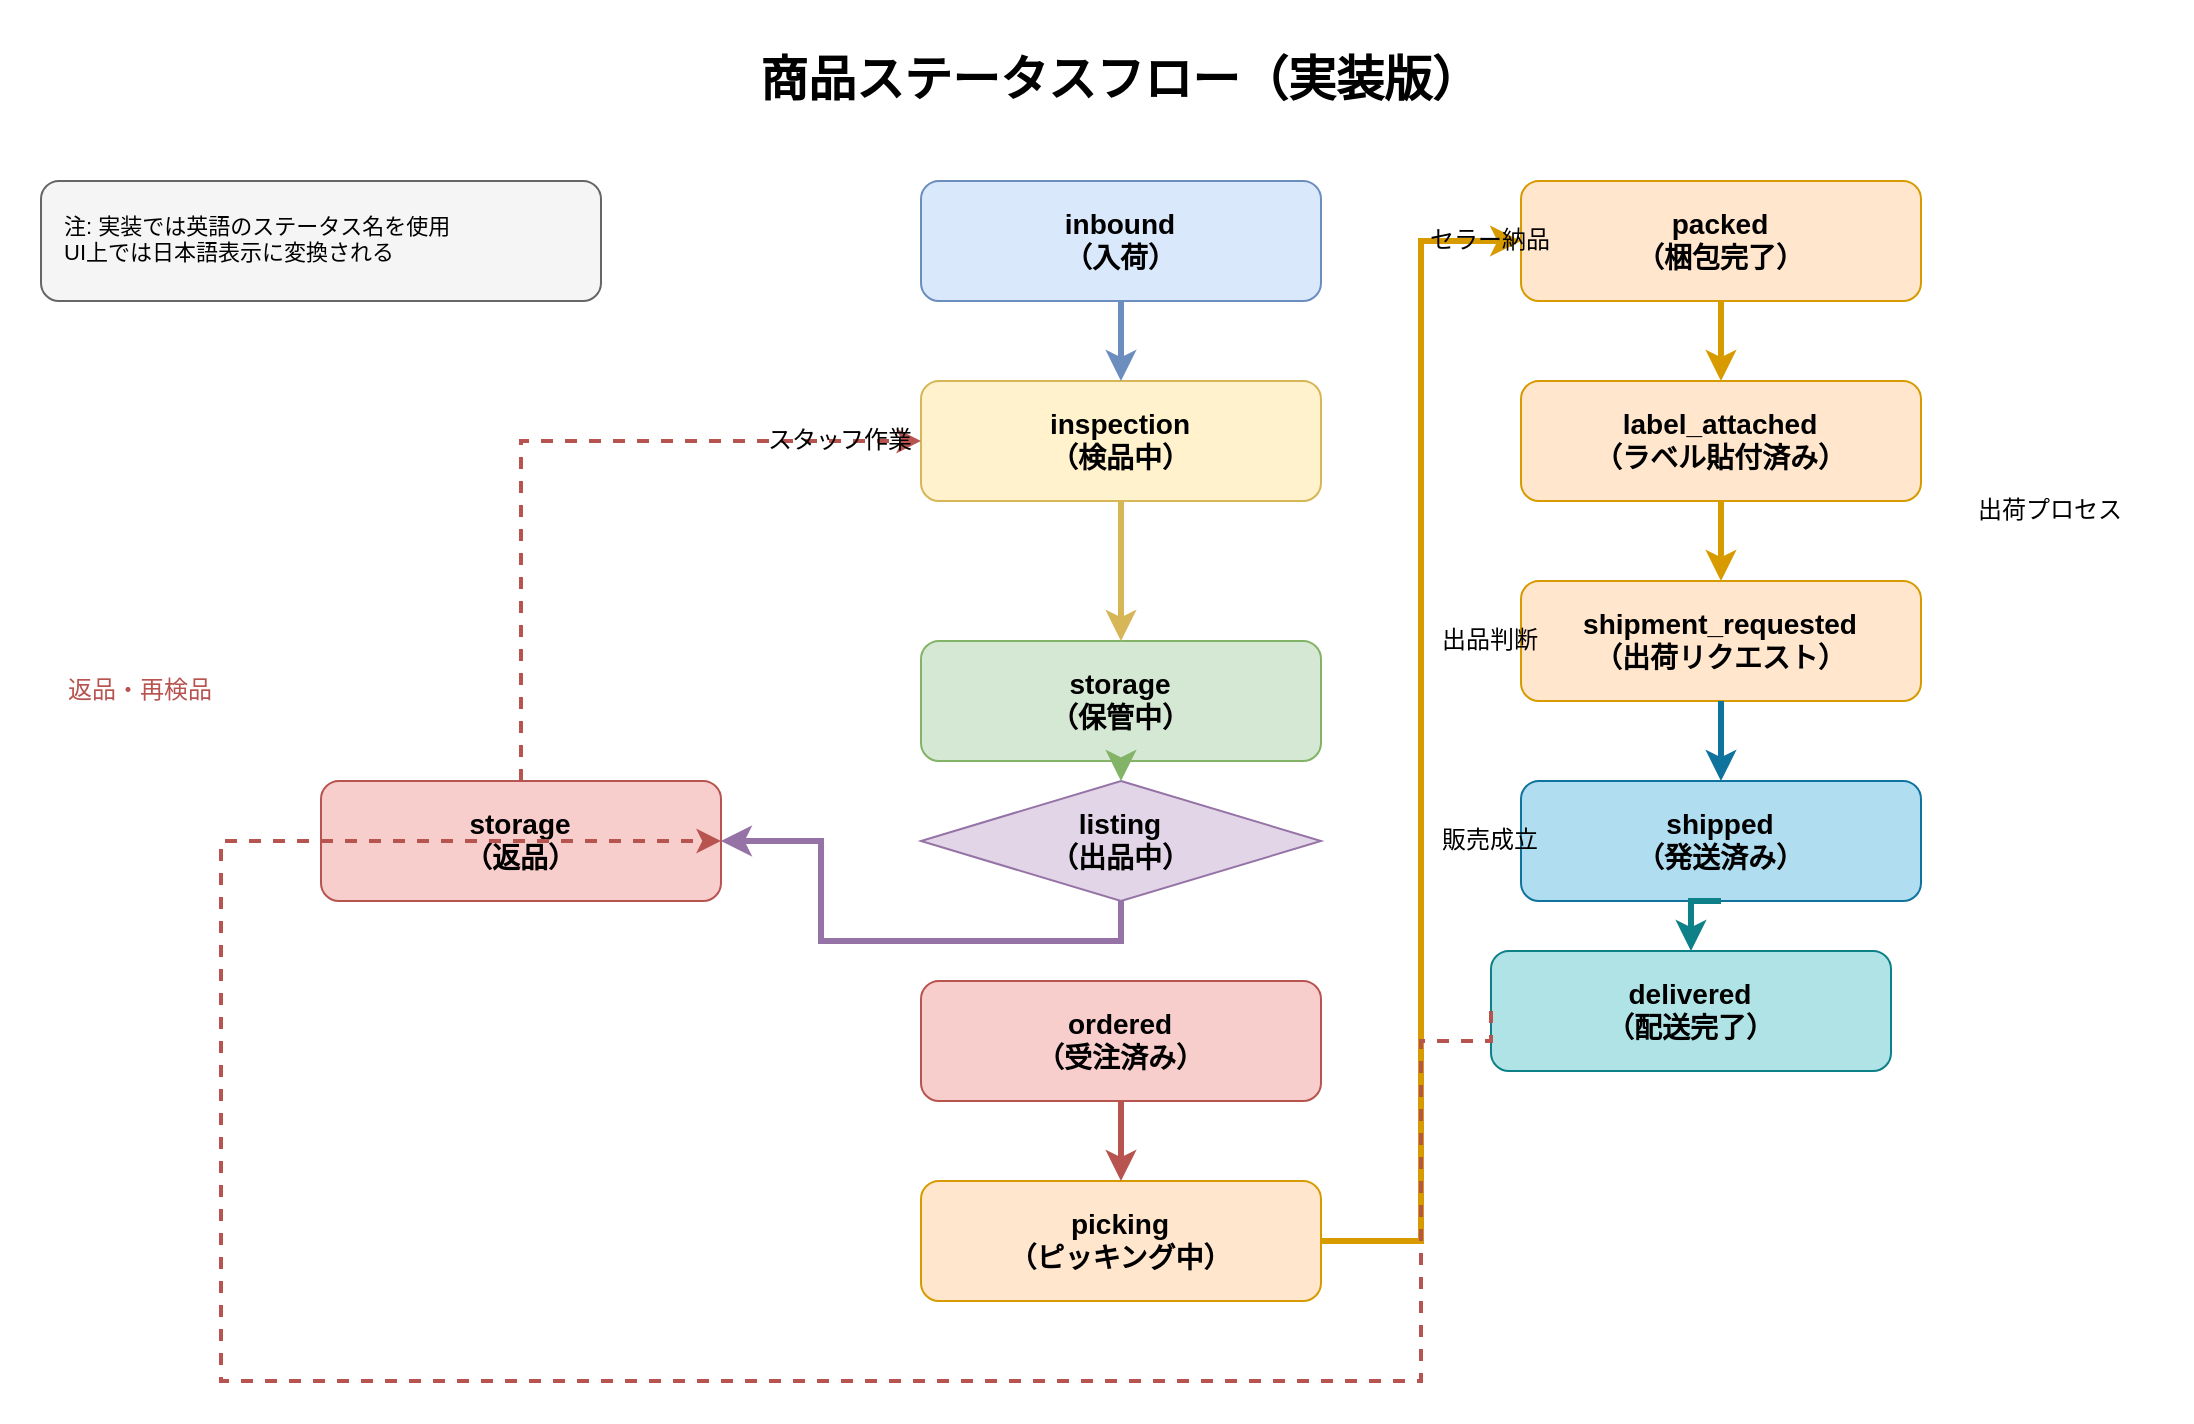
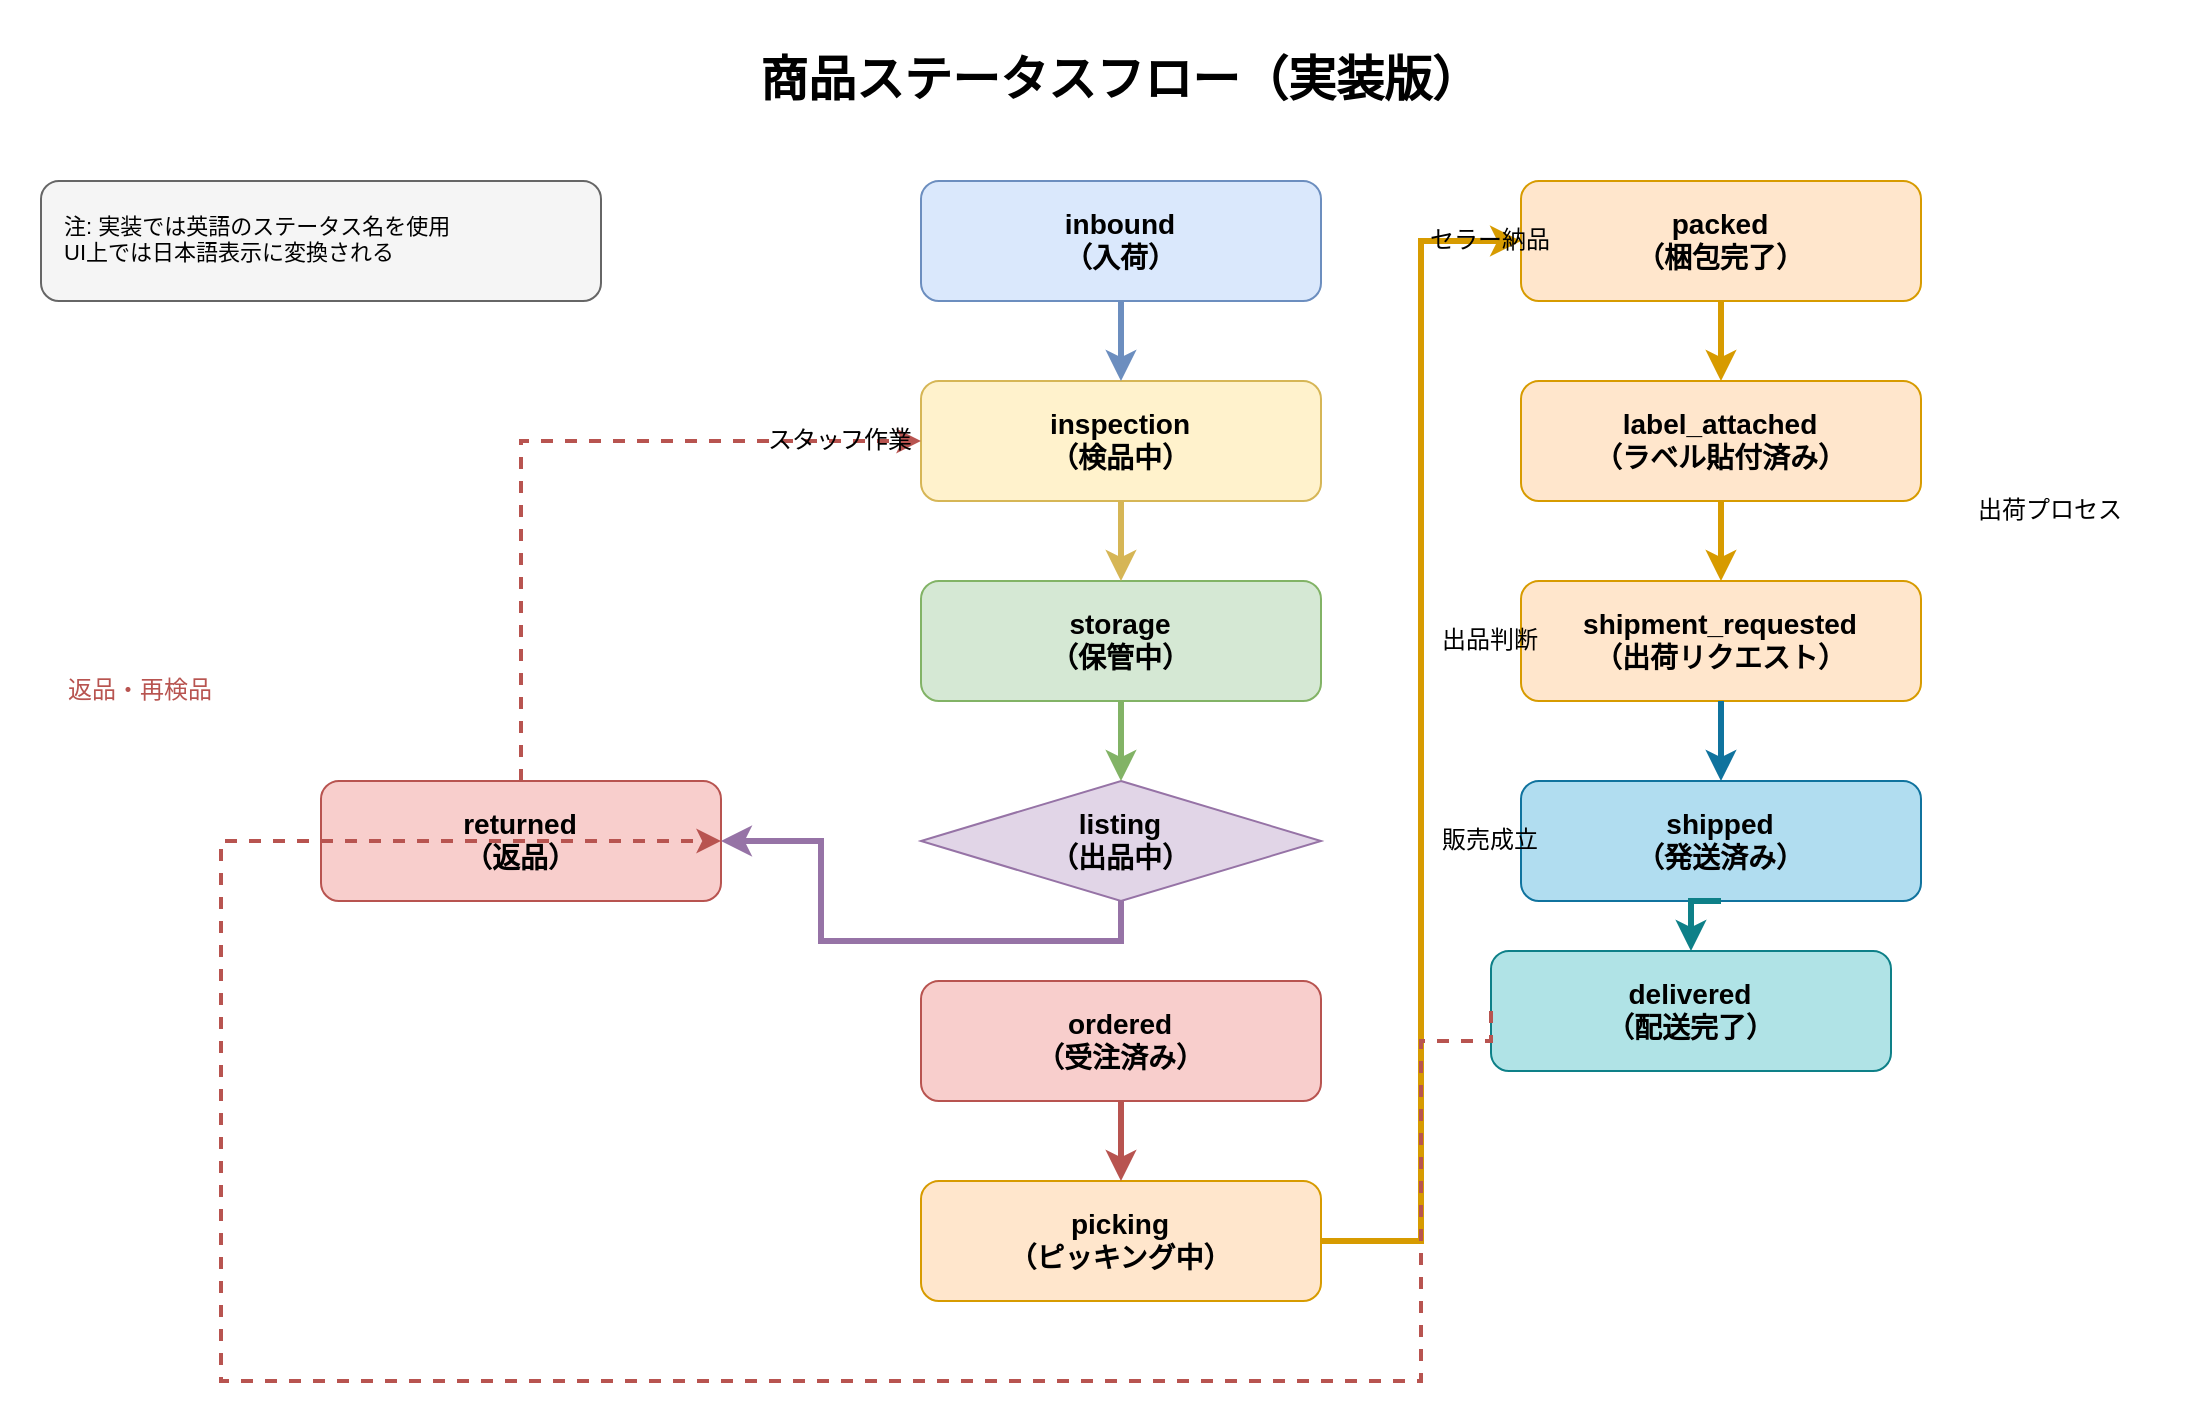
node "storage （保管中）": moved (1121, 701) -> (1121, 641)
node "storage （返品）": label "storage （返品）" -> "returned （返品）"
